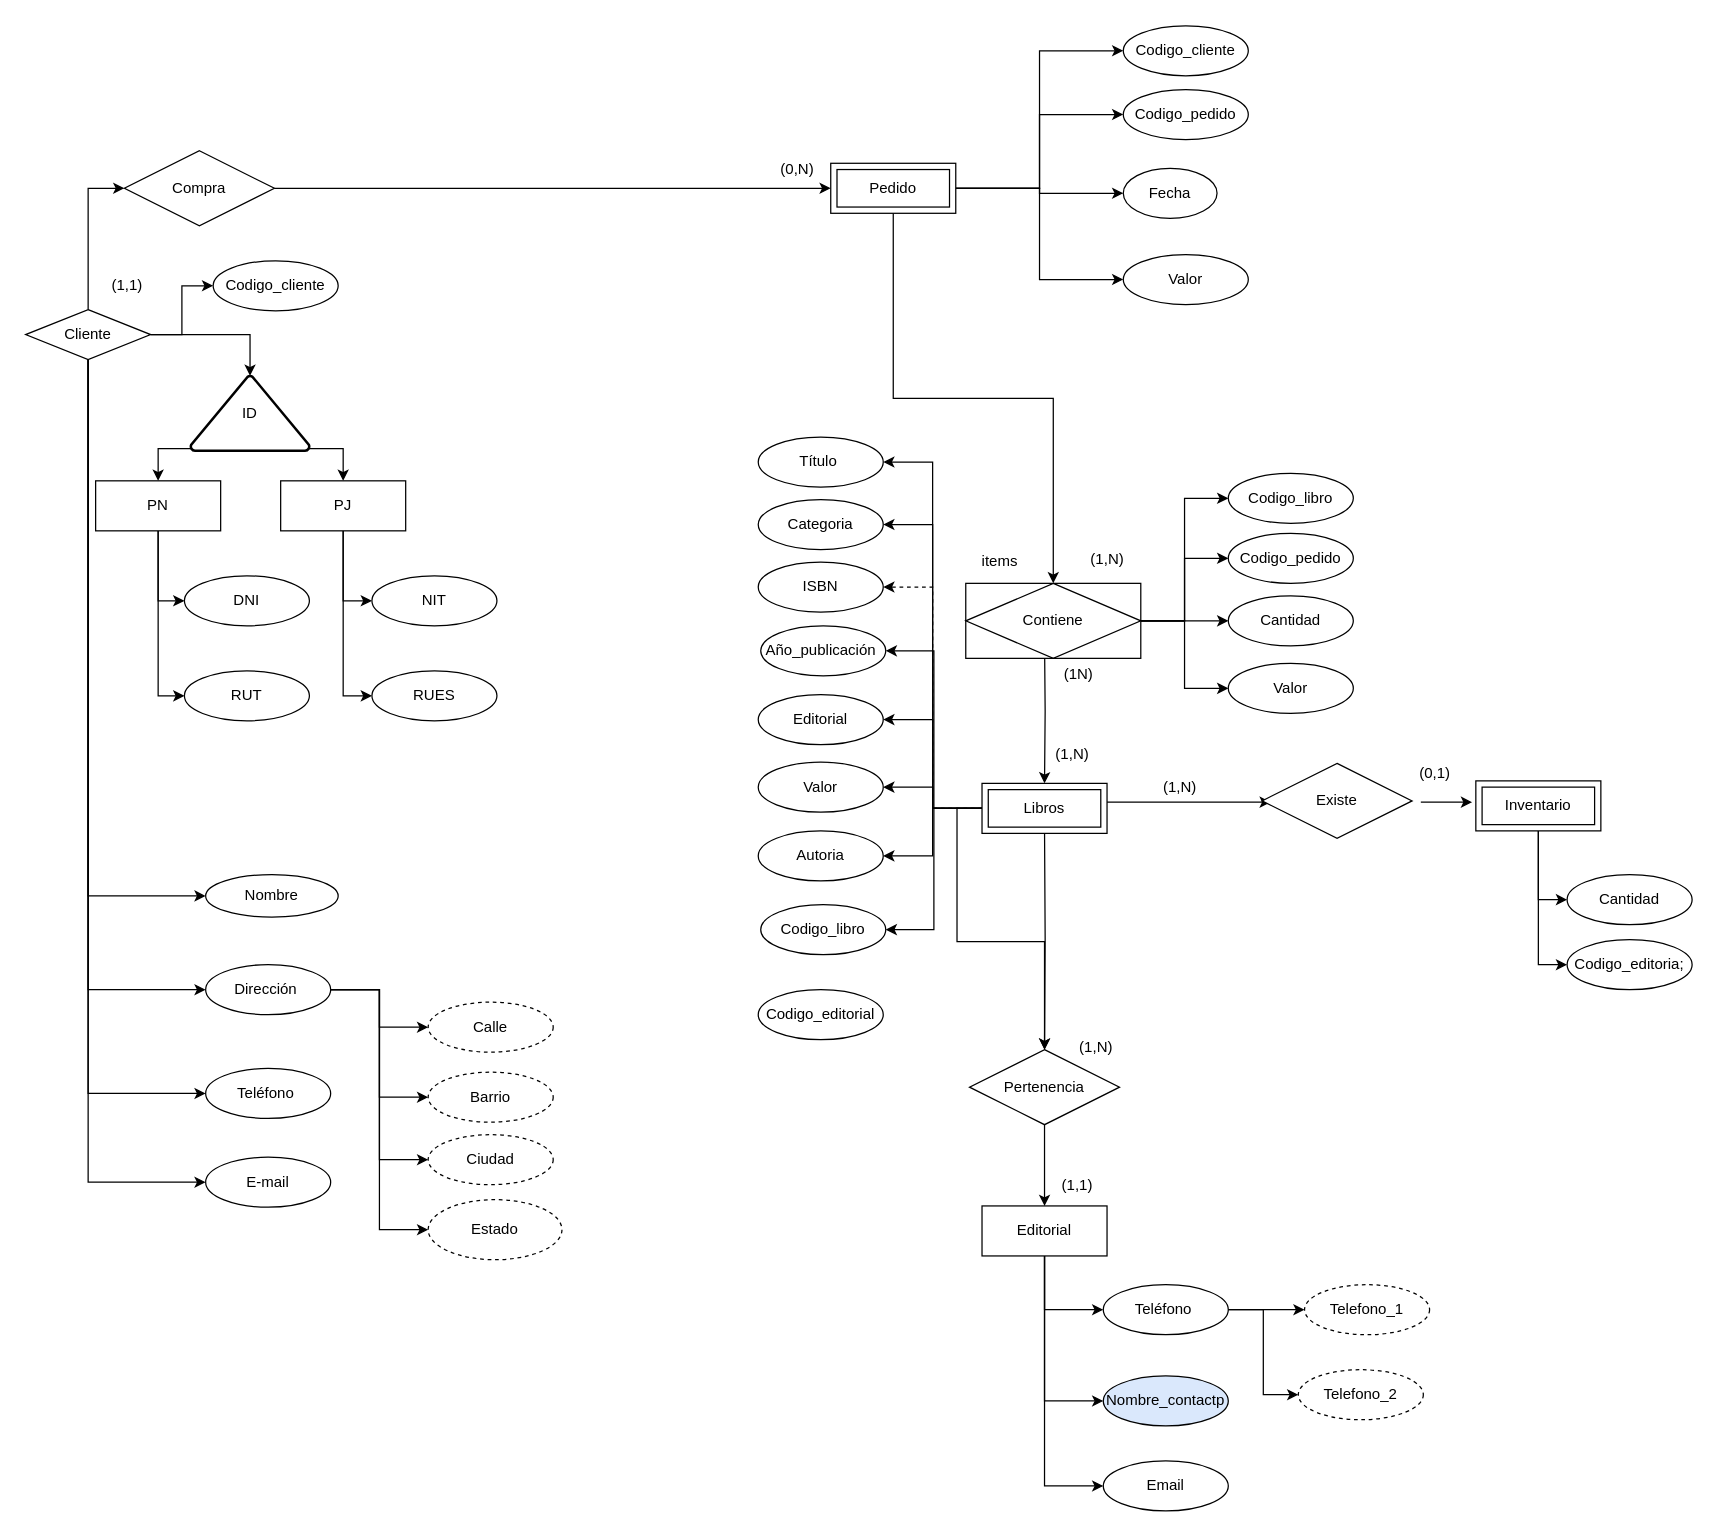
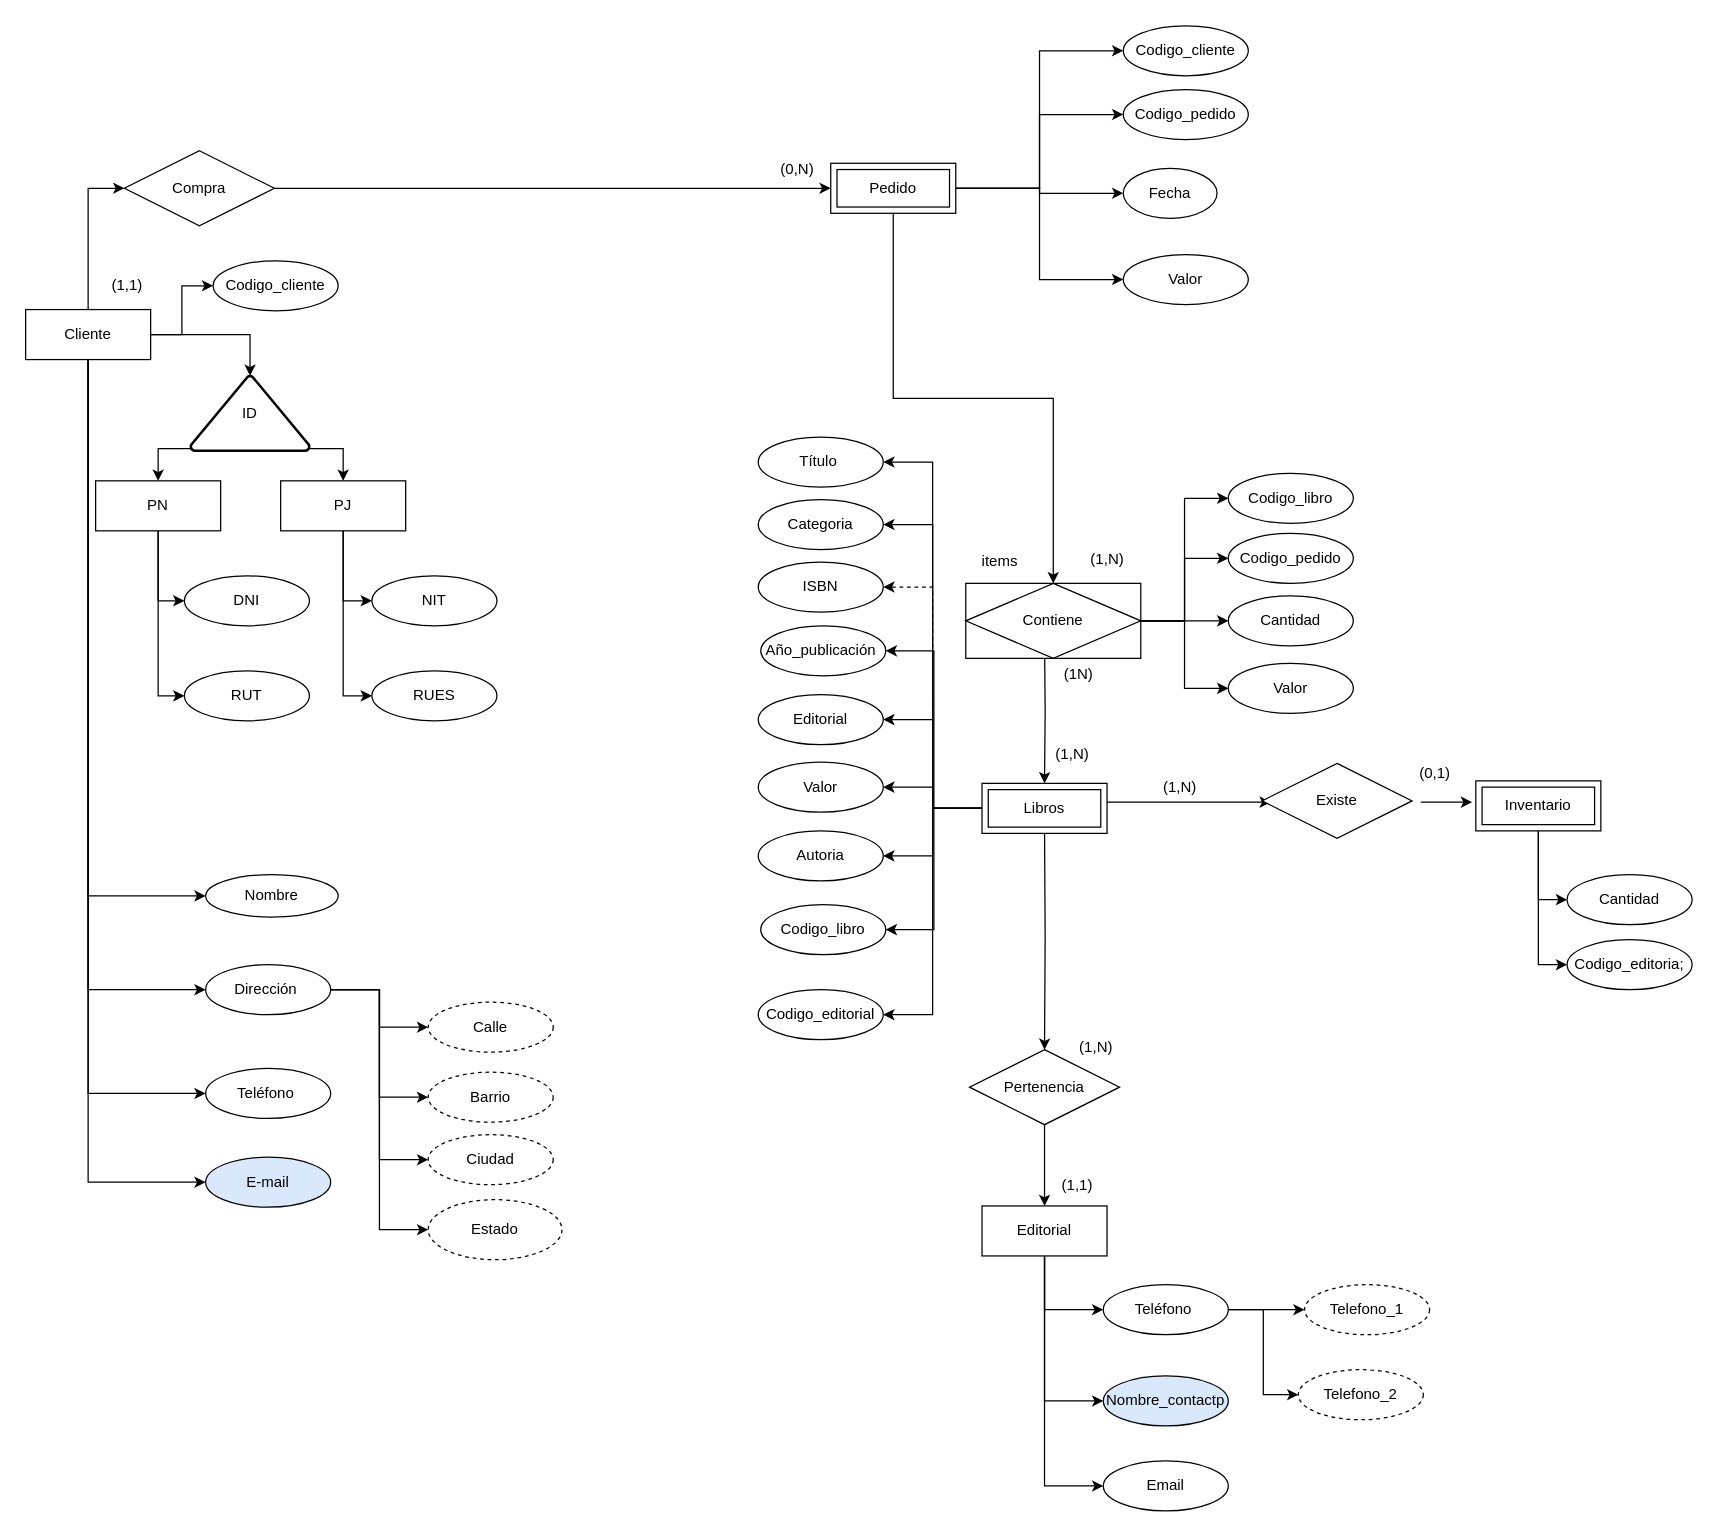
node "Cliente": shape diamond -> rectangle
edge "Libros" -> "Pertenencia": now "Libros" -> "Codigo_editorial"
node "E-mail": fillcolor #ffffff -> #dae8fc
